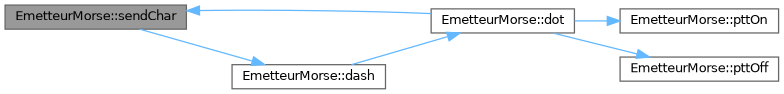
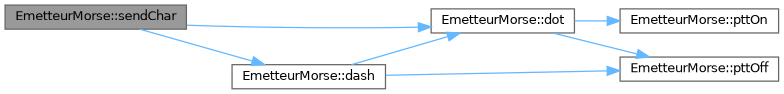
edge "EmetteurMorse::dot" -> "EmetteurMorse::sendChar": reversed
edge "EmetteurMorse::dash" -> "EmetteurMorse::pttOff": added
